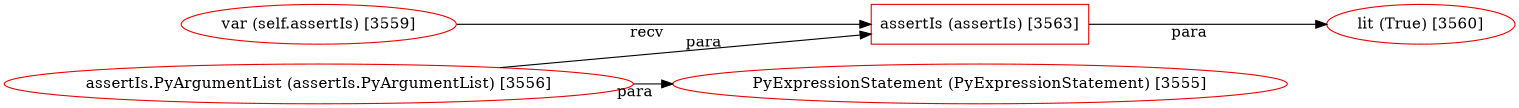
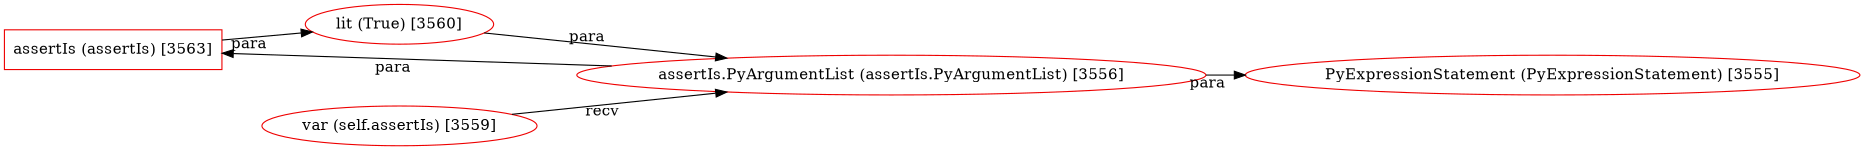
edge "var (self.assertIs) [3559]" -> "assertIs (assertIs) [3563]": now "var (self.assertIs) [3559]" -> "assertIs.PyArgumentList (assertIs.PyArgumentList) [3556]"
edge "lit (True) [3560]" -> "assertIs.PyArgumentList (assertIs.PyArgumentList) [3556]": added, label "para"
